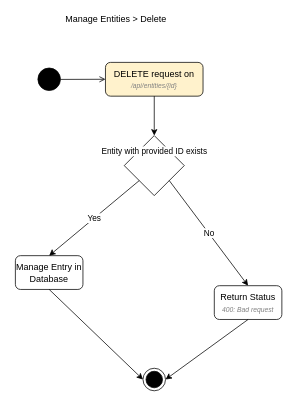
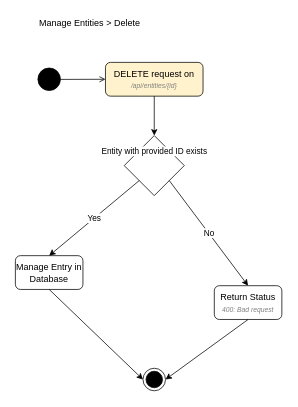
node "Manage Entities > Delete": moved (117, 19) -> (90, 23)
